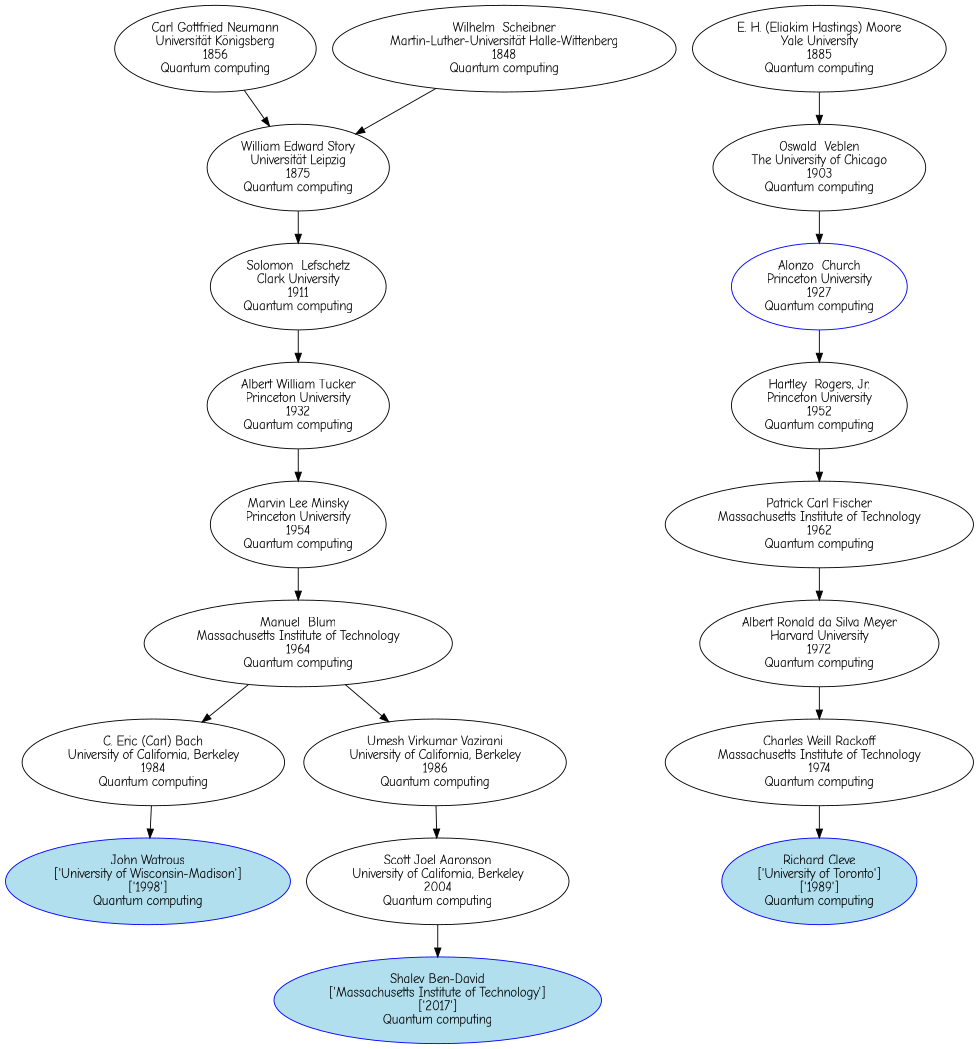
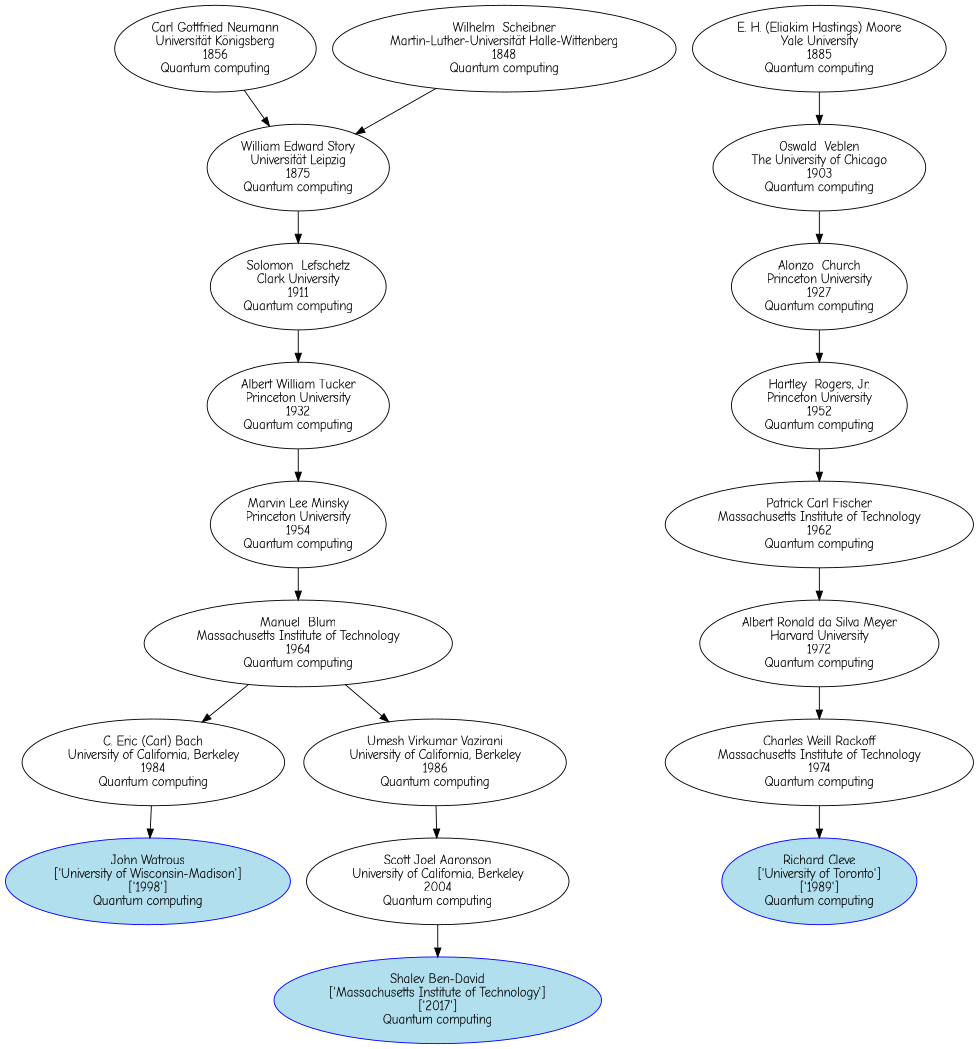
node "Alonzo  Church Princeton University 1927 Quantum computing": color blue -> black
